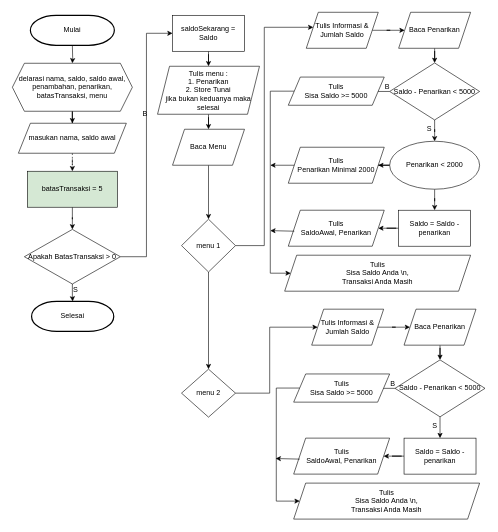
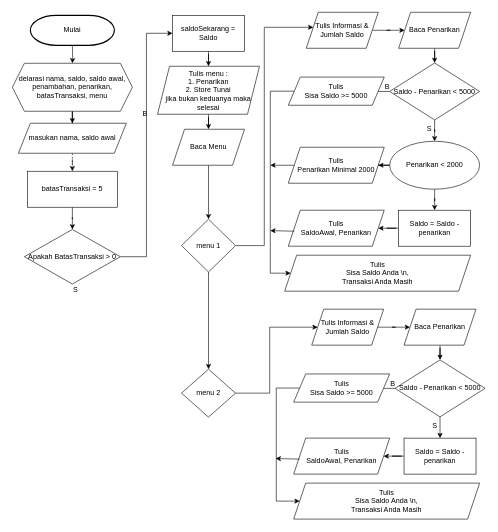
node "batasTransaksi = 5": fillcolor #d5e8d4 -> #ffffff
edge "Apakah BatasTransaksi > 0" -> "Selesai": removed
node "Selesai": removed
